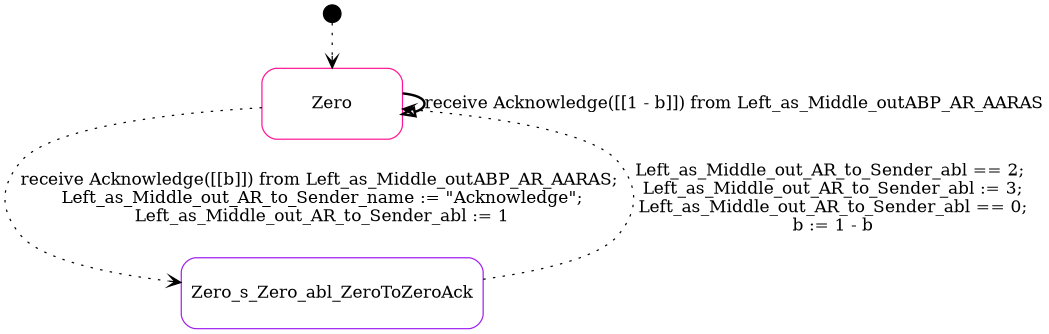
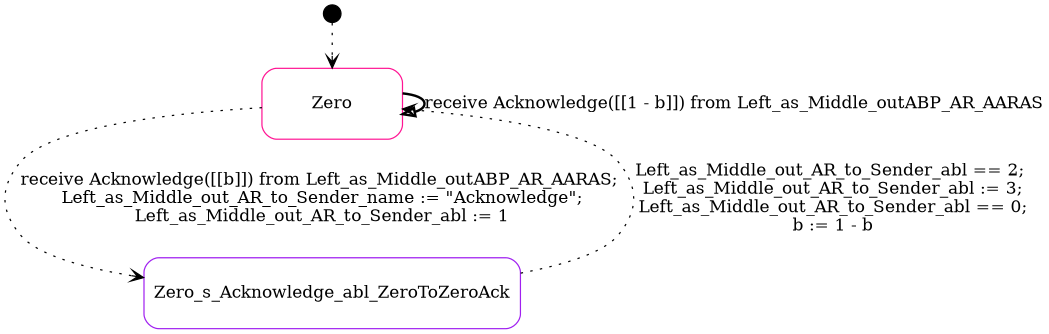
node "Zero_s_Zero_abl_ZeroToZeroAck": label "Zero_s_Zero_abl_ZeroToZeroAck" -> "Zero_s_Acknowledge_abl_ZeroToZeroAck"
